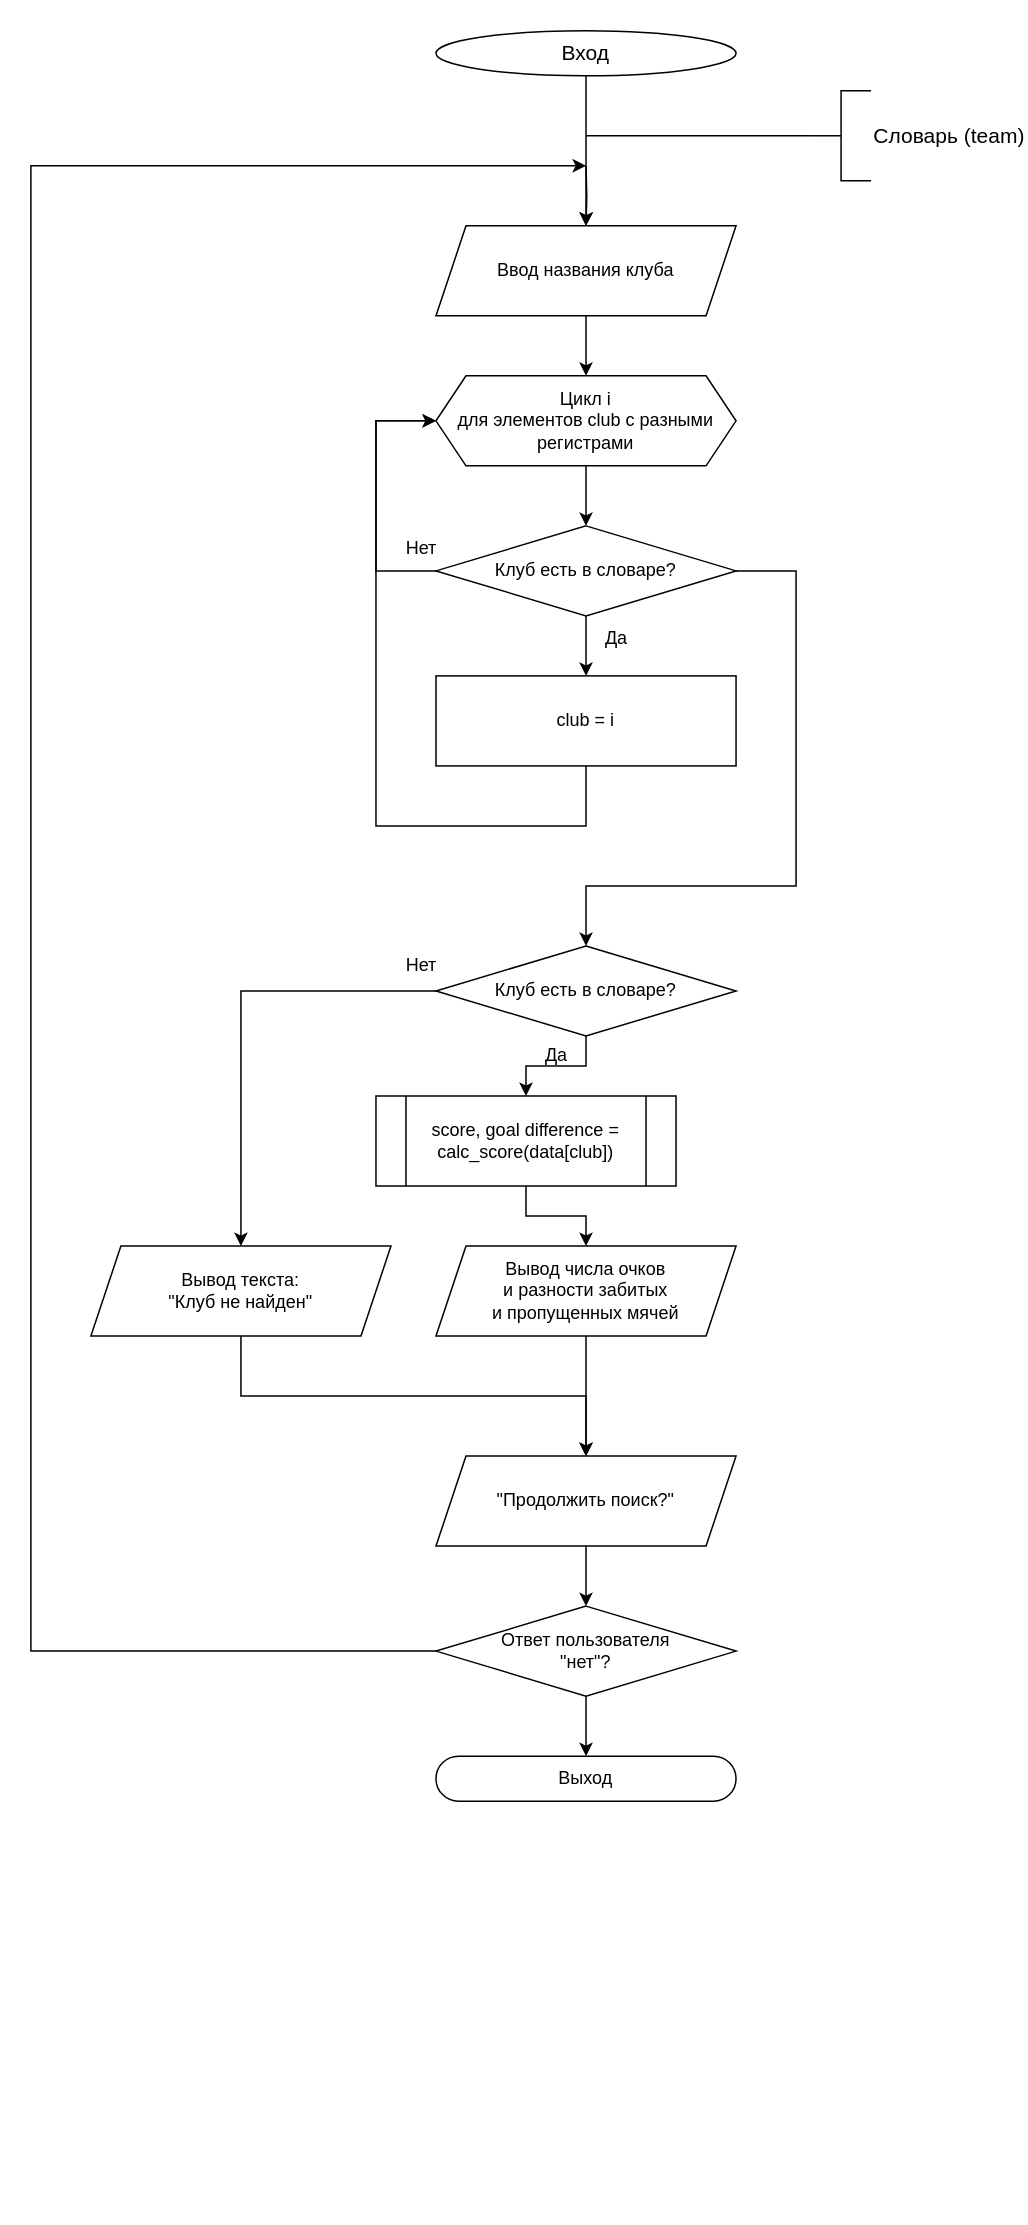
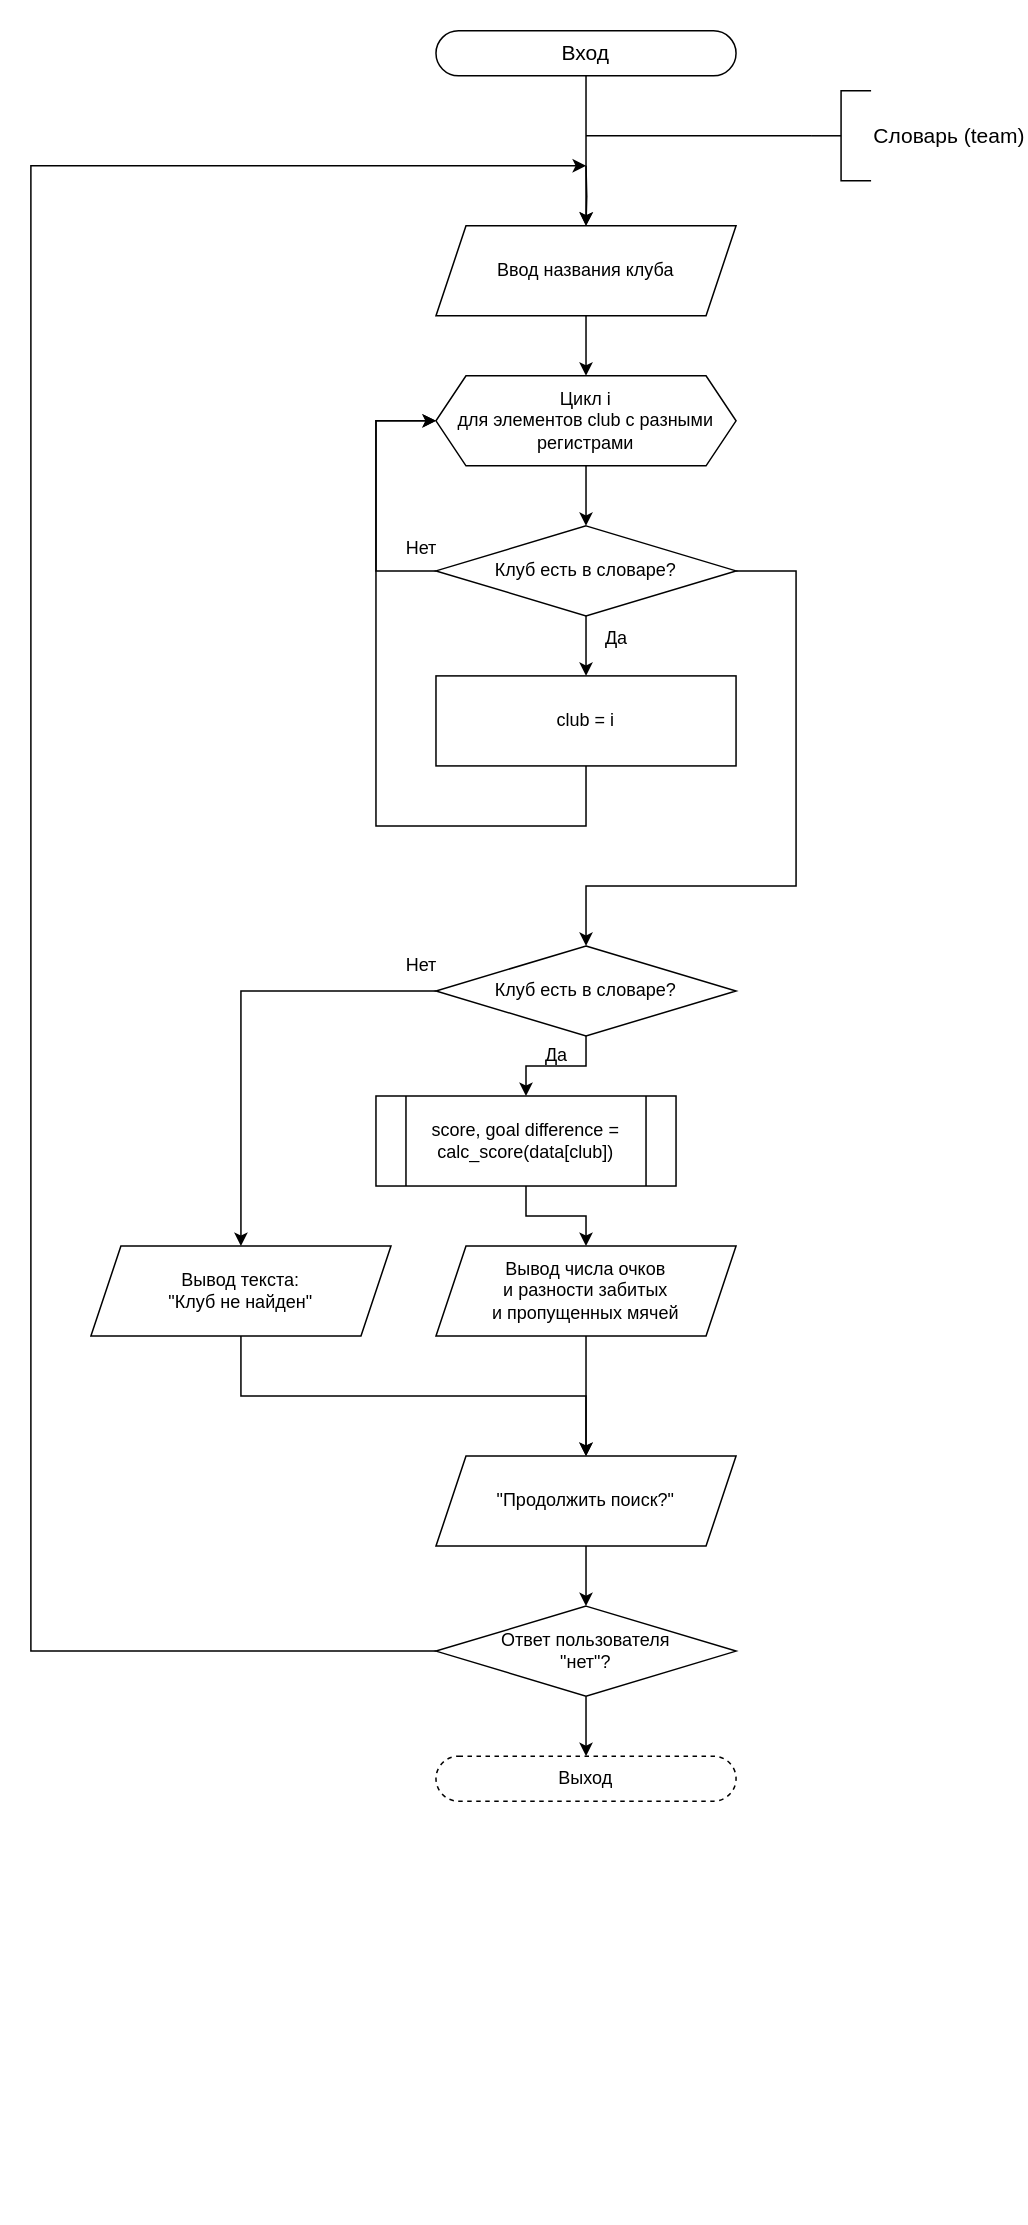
node "Вход": shape ellipse -> rounded rectangle
node "Выход": style solid -> dashed
